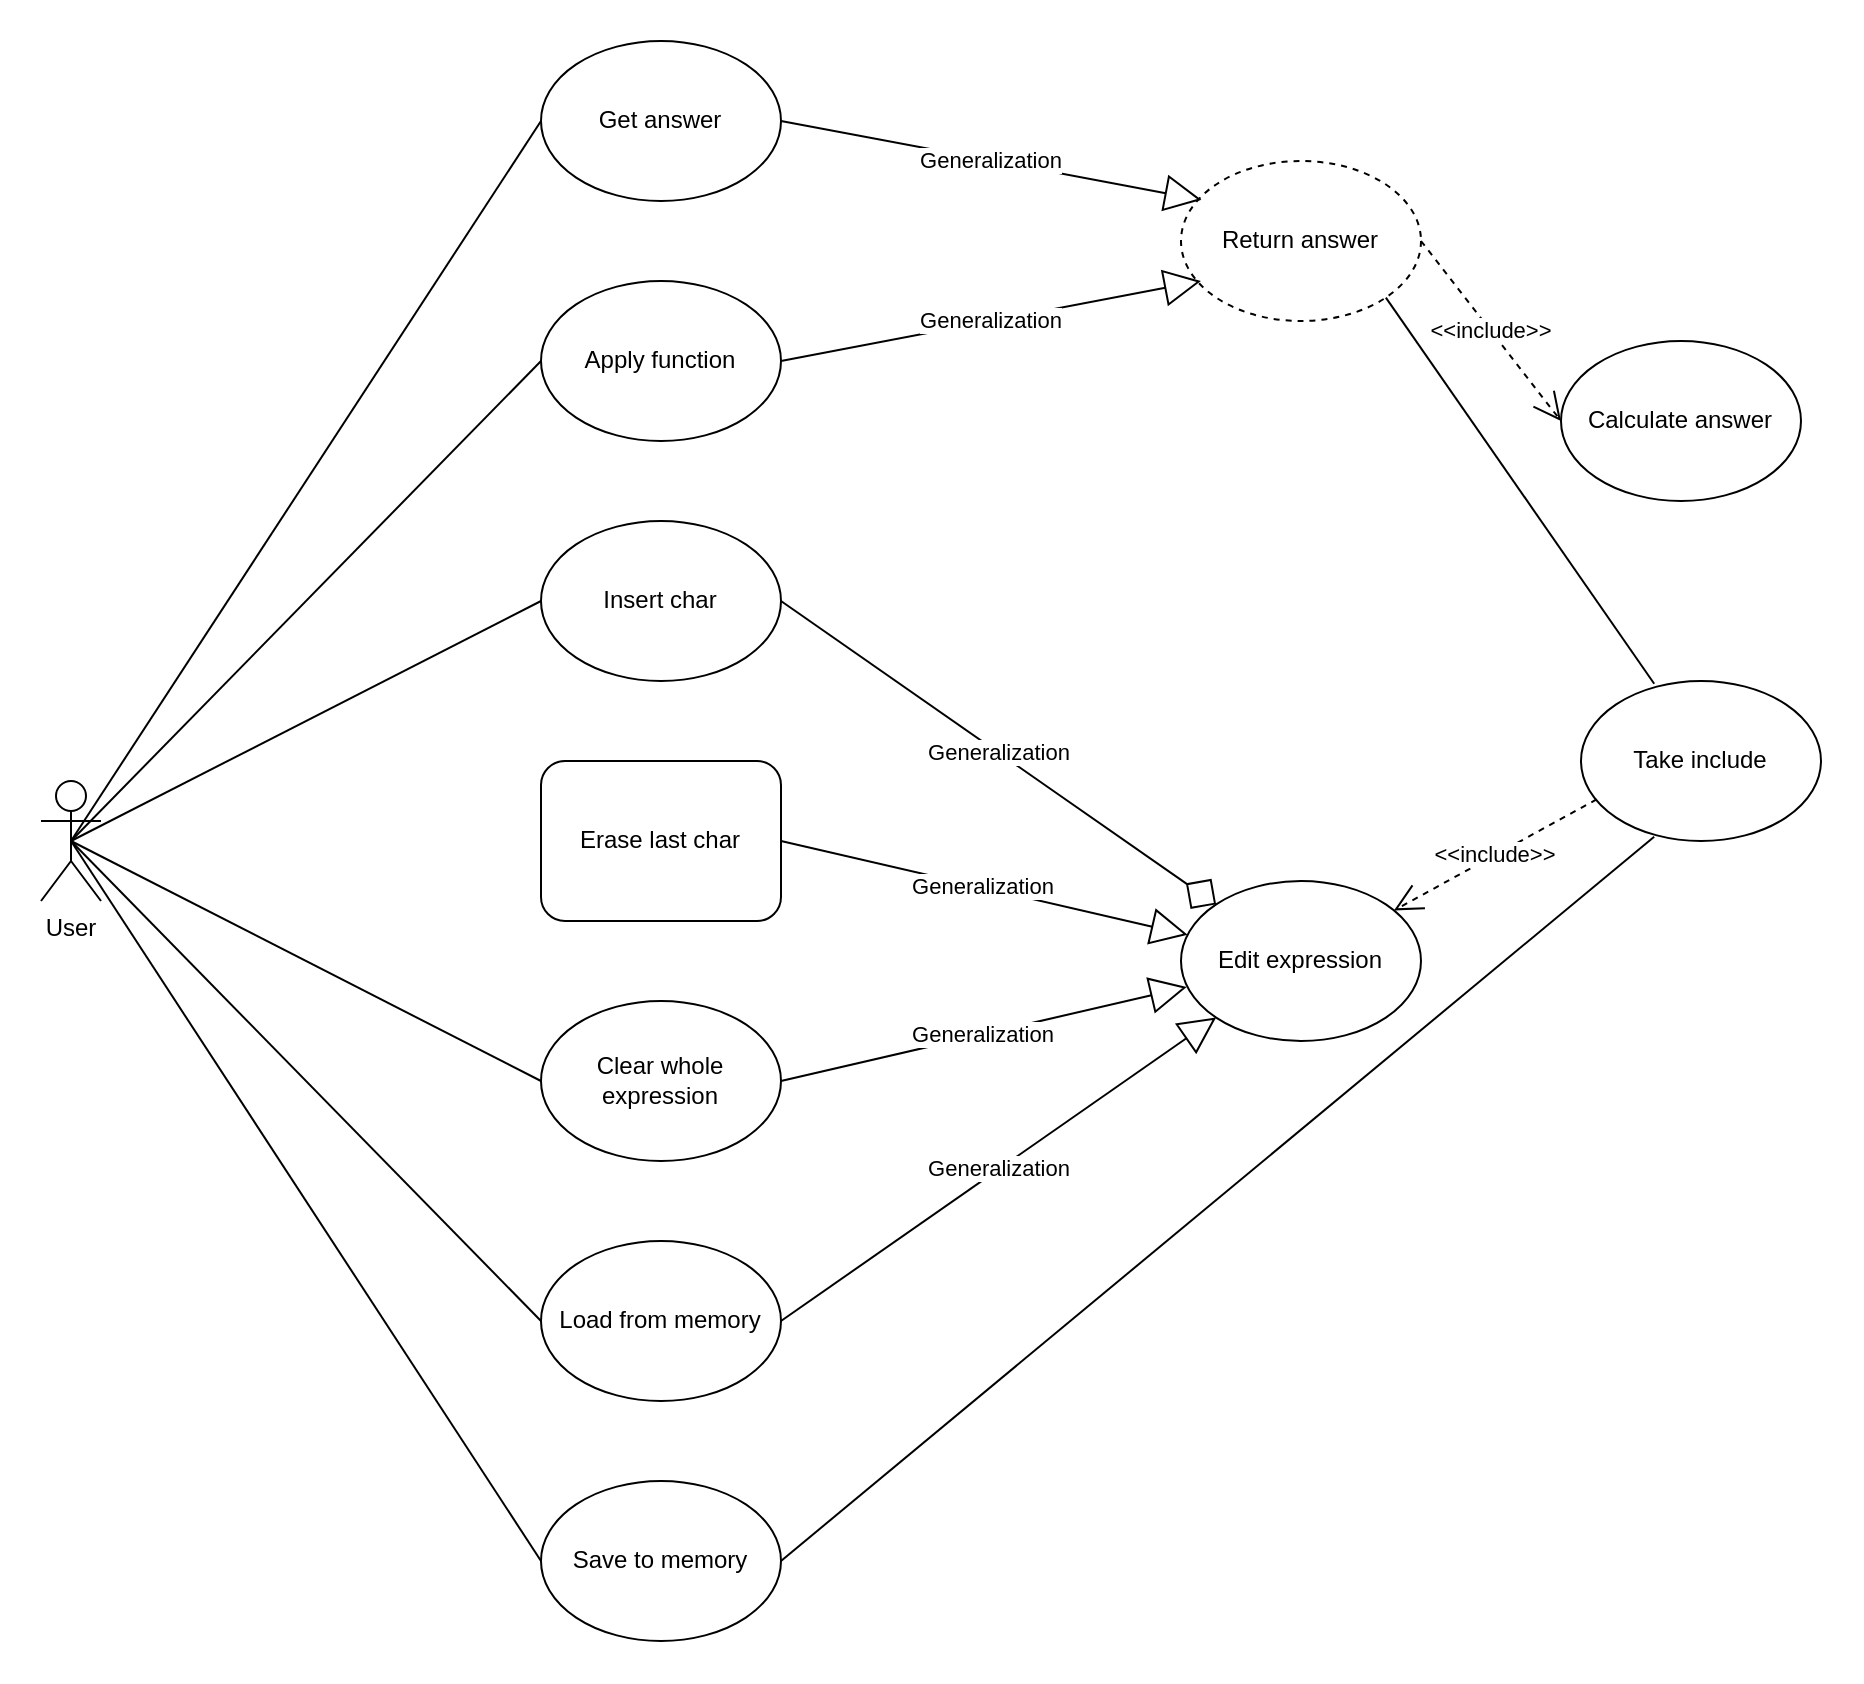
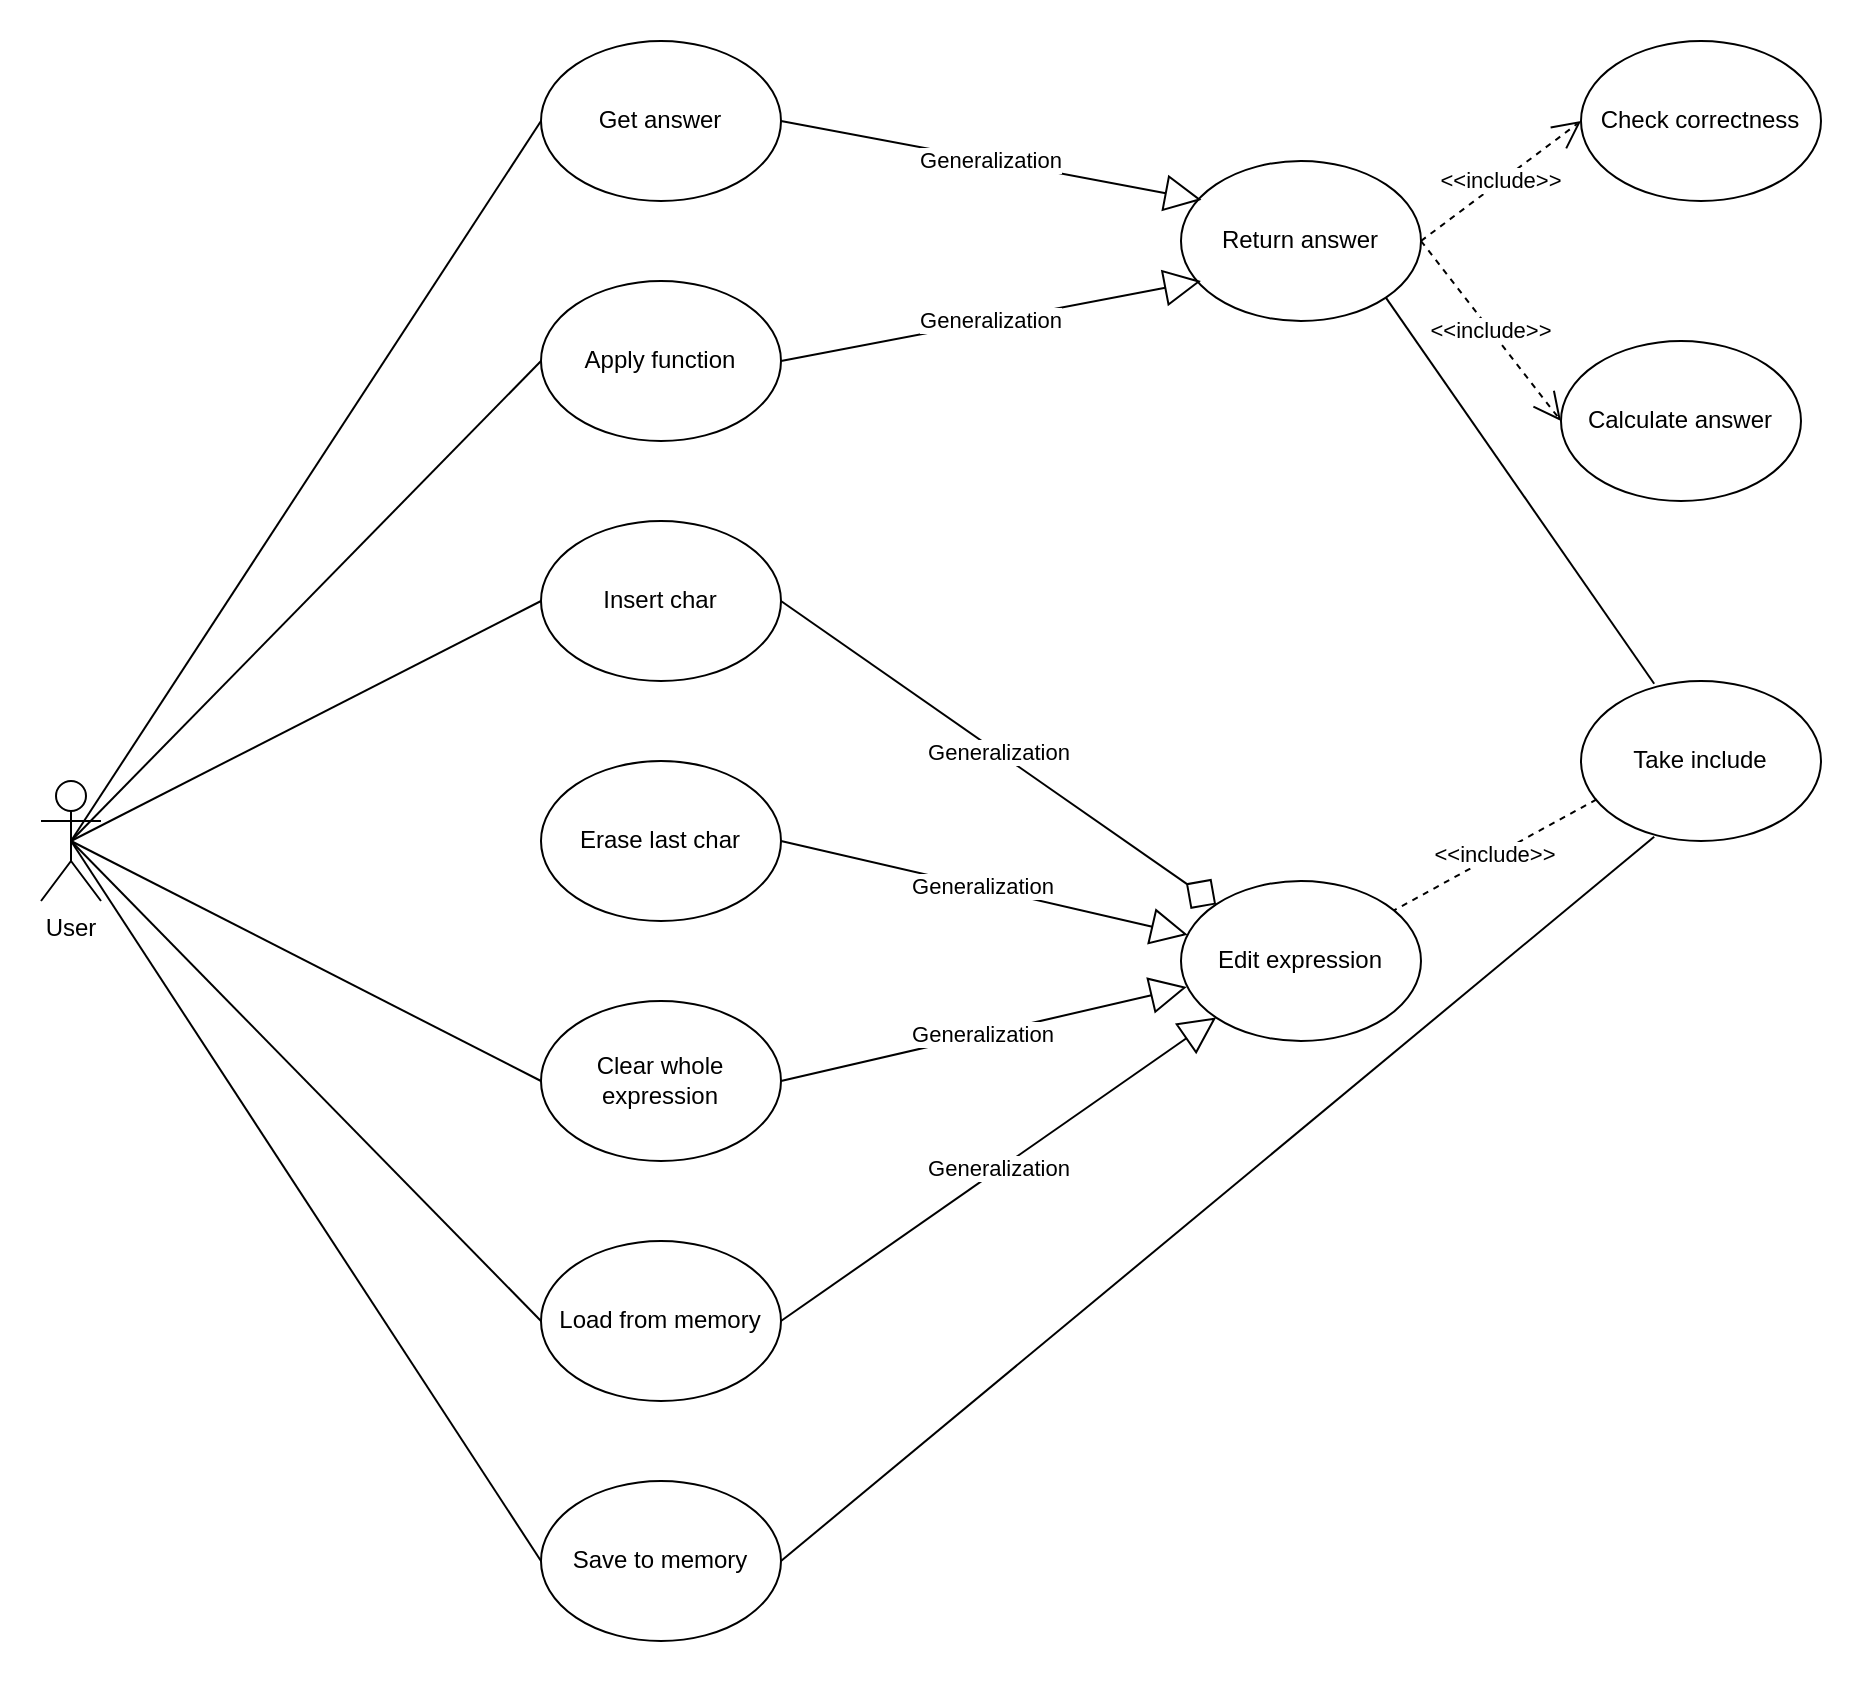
node "Check correctness": added
edge "Return answer" -> "Check correctness": added, label "<<include>>"
node "Return answer": style dashed -> solid
node "Erase last char": shape rounded rectangle -> ellipse
edge "Take include" -> "Edit expression": arrowhead open -> none
